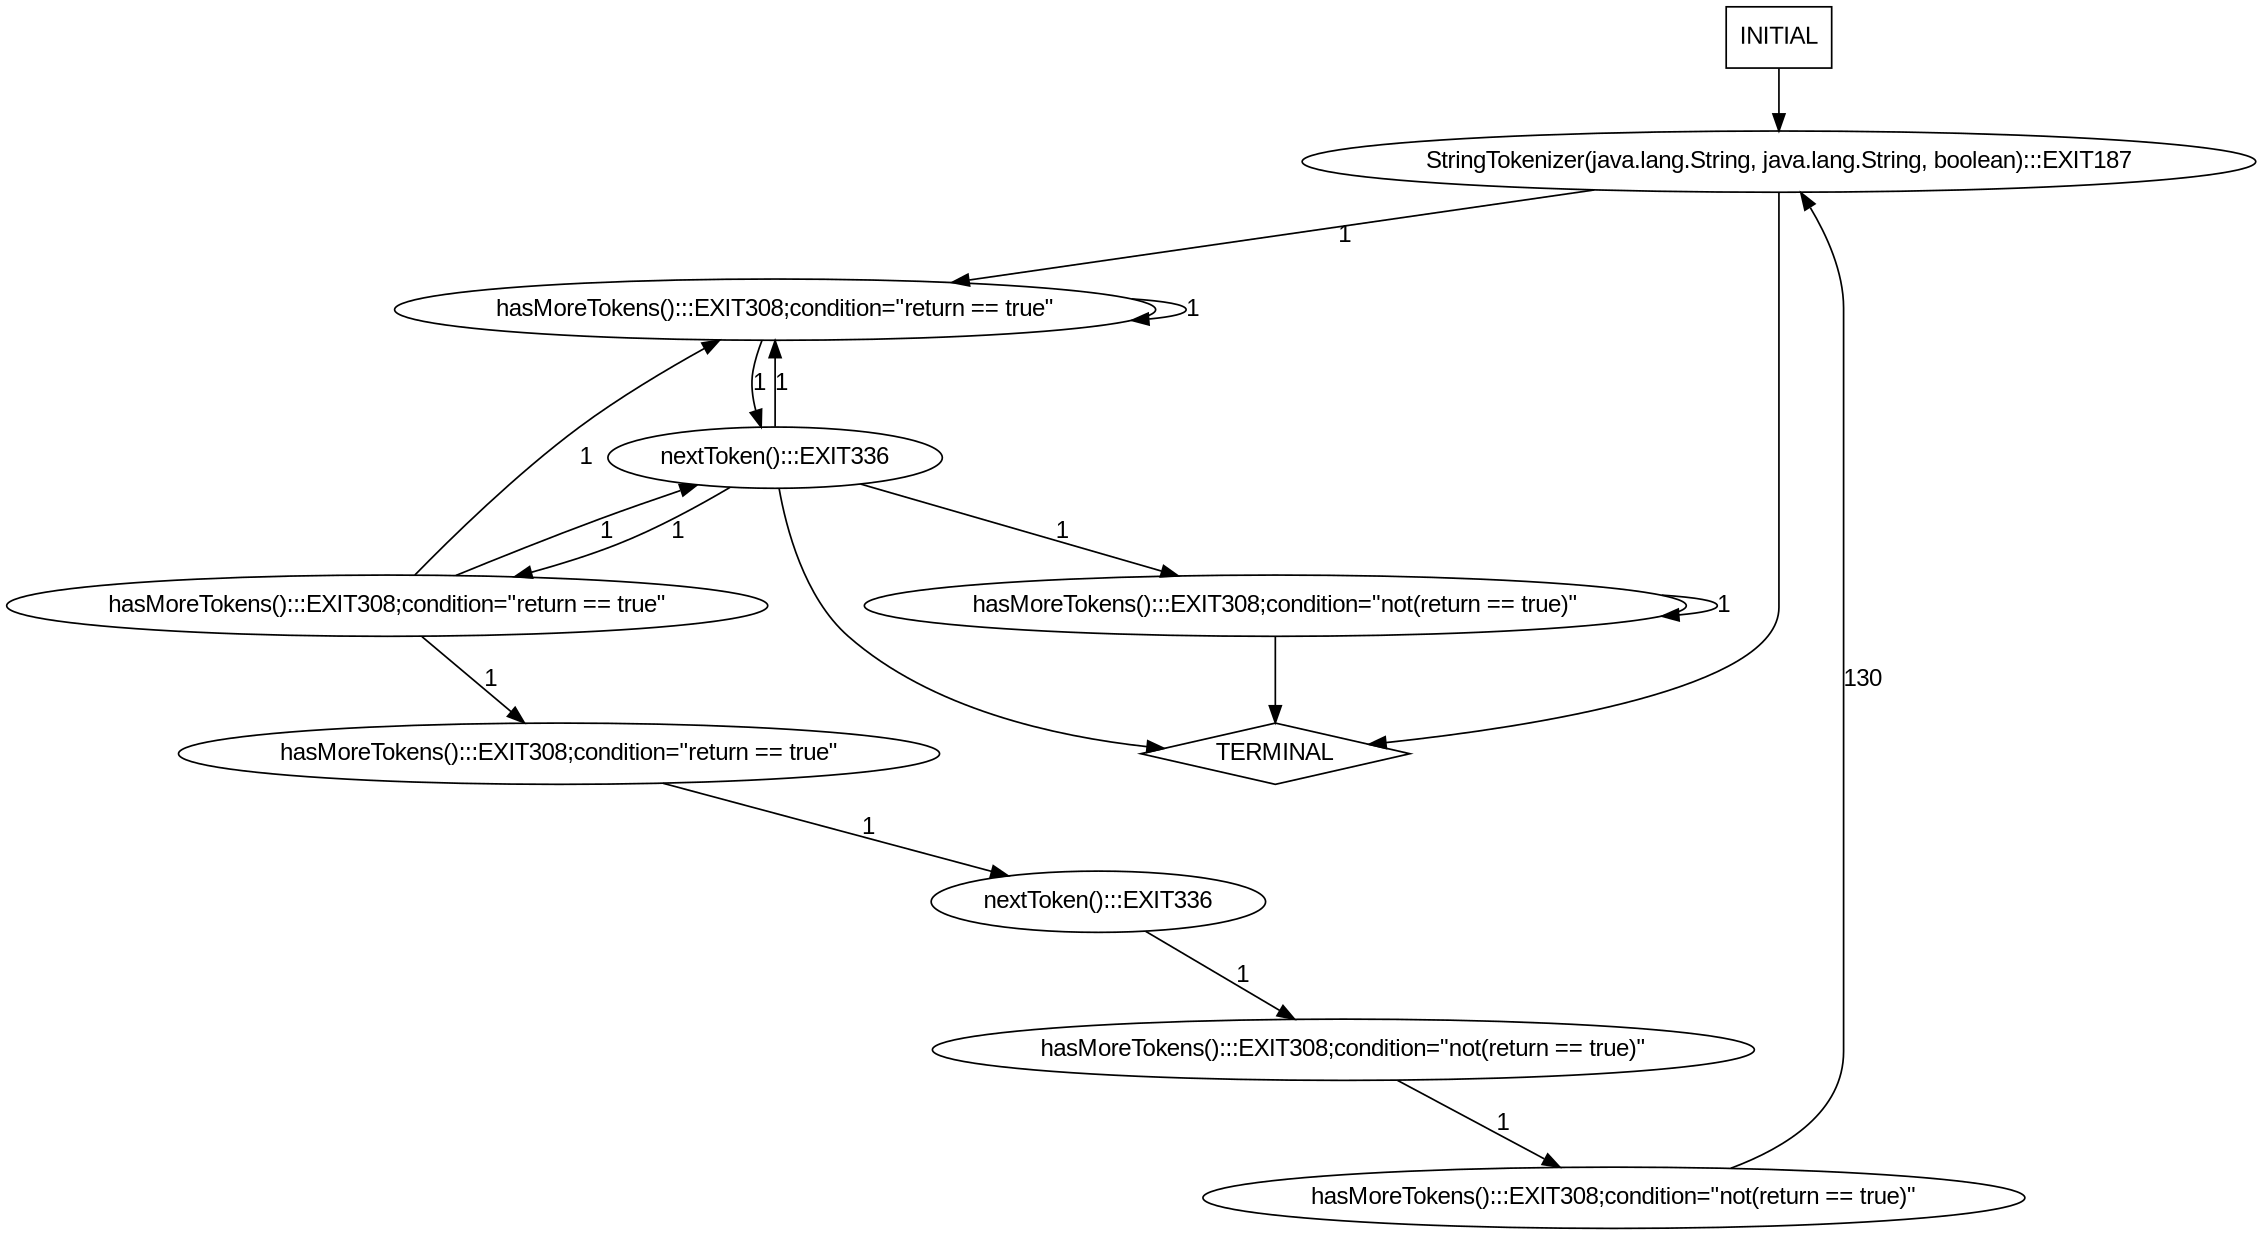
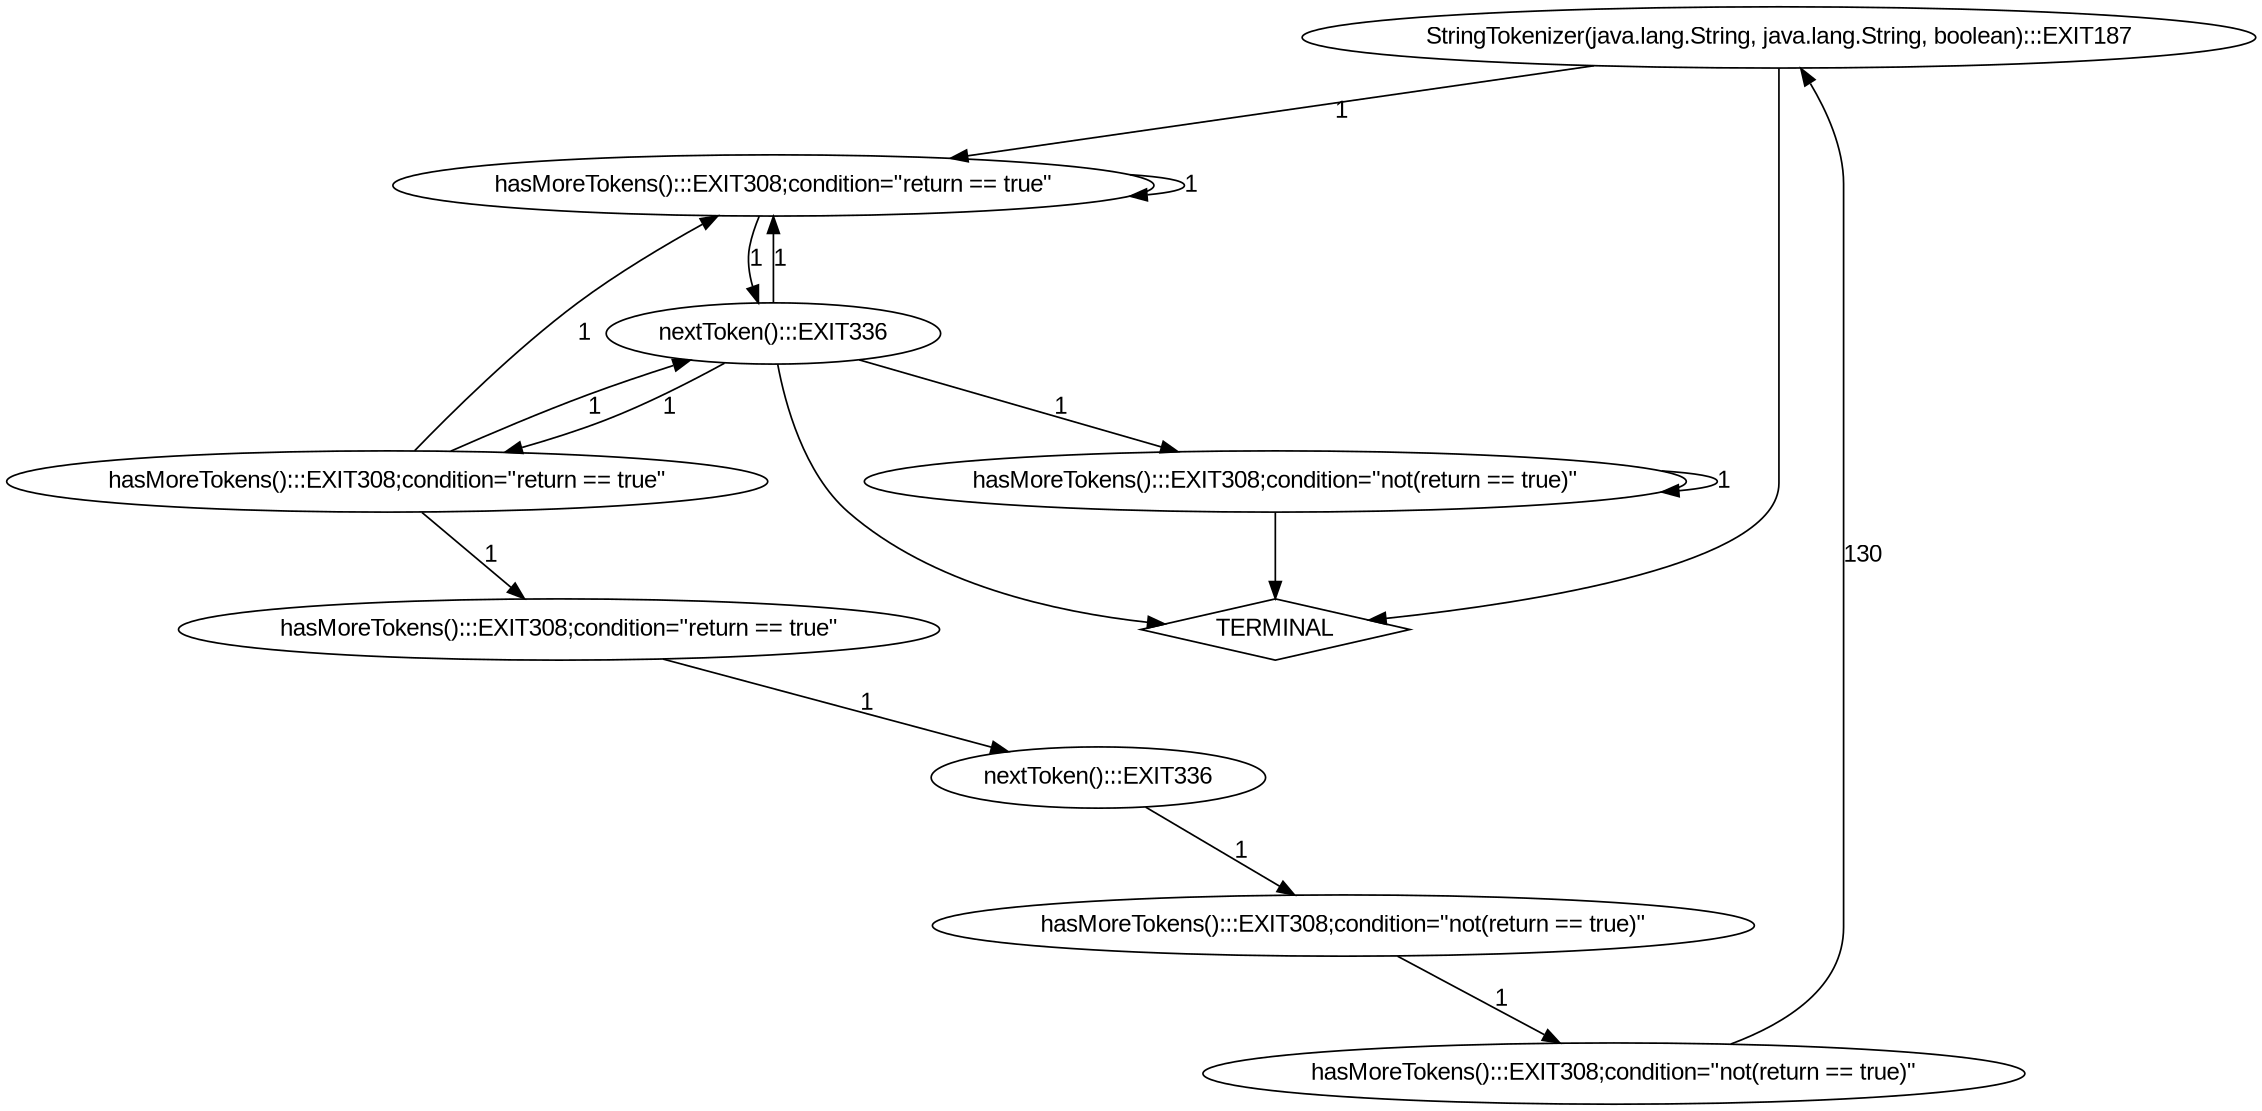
node "INITIAL": removed
